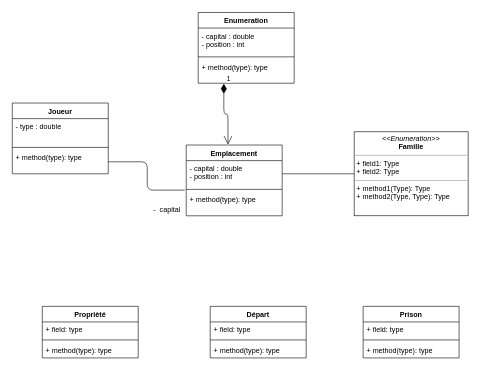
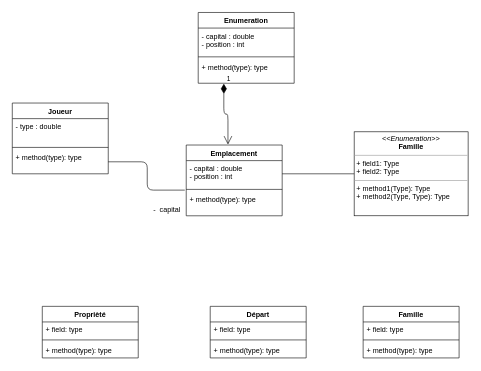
node "Prison": label "Prison" -> "Famille"
